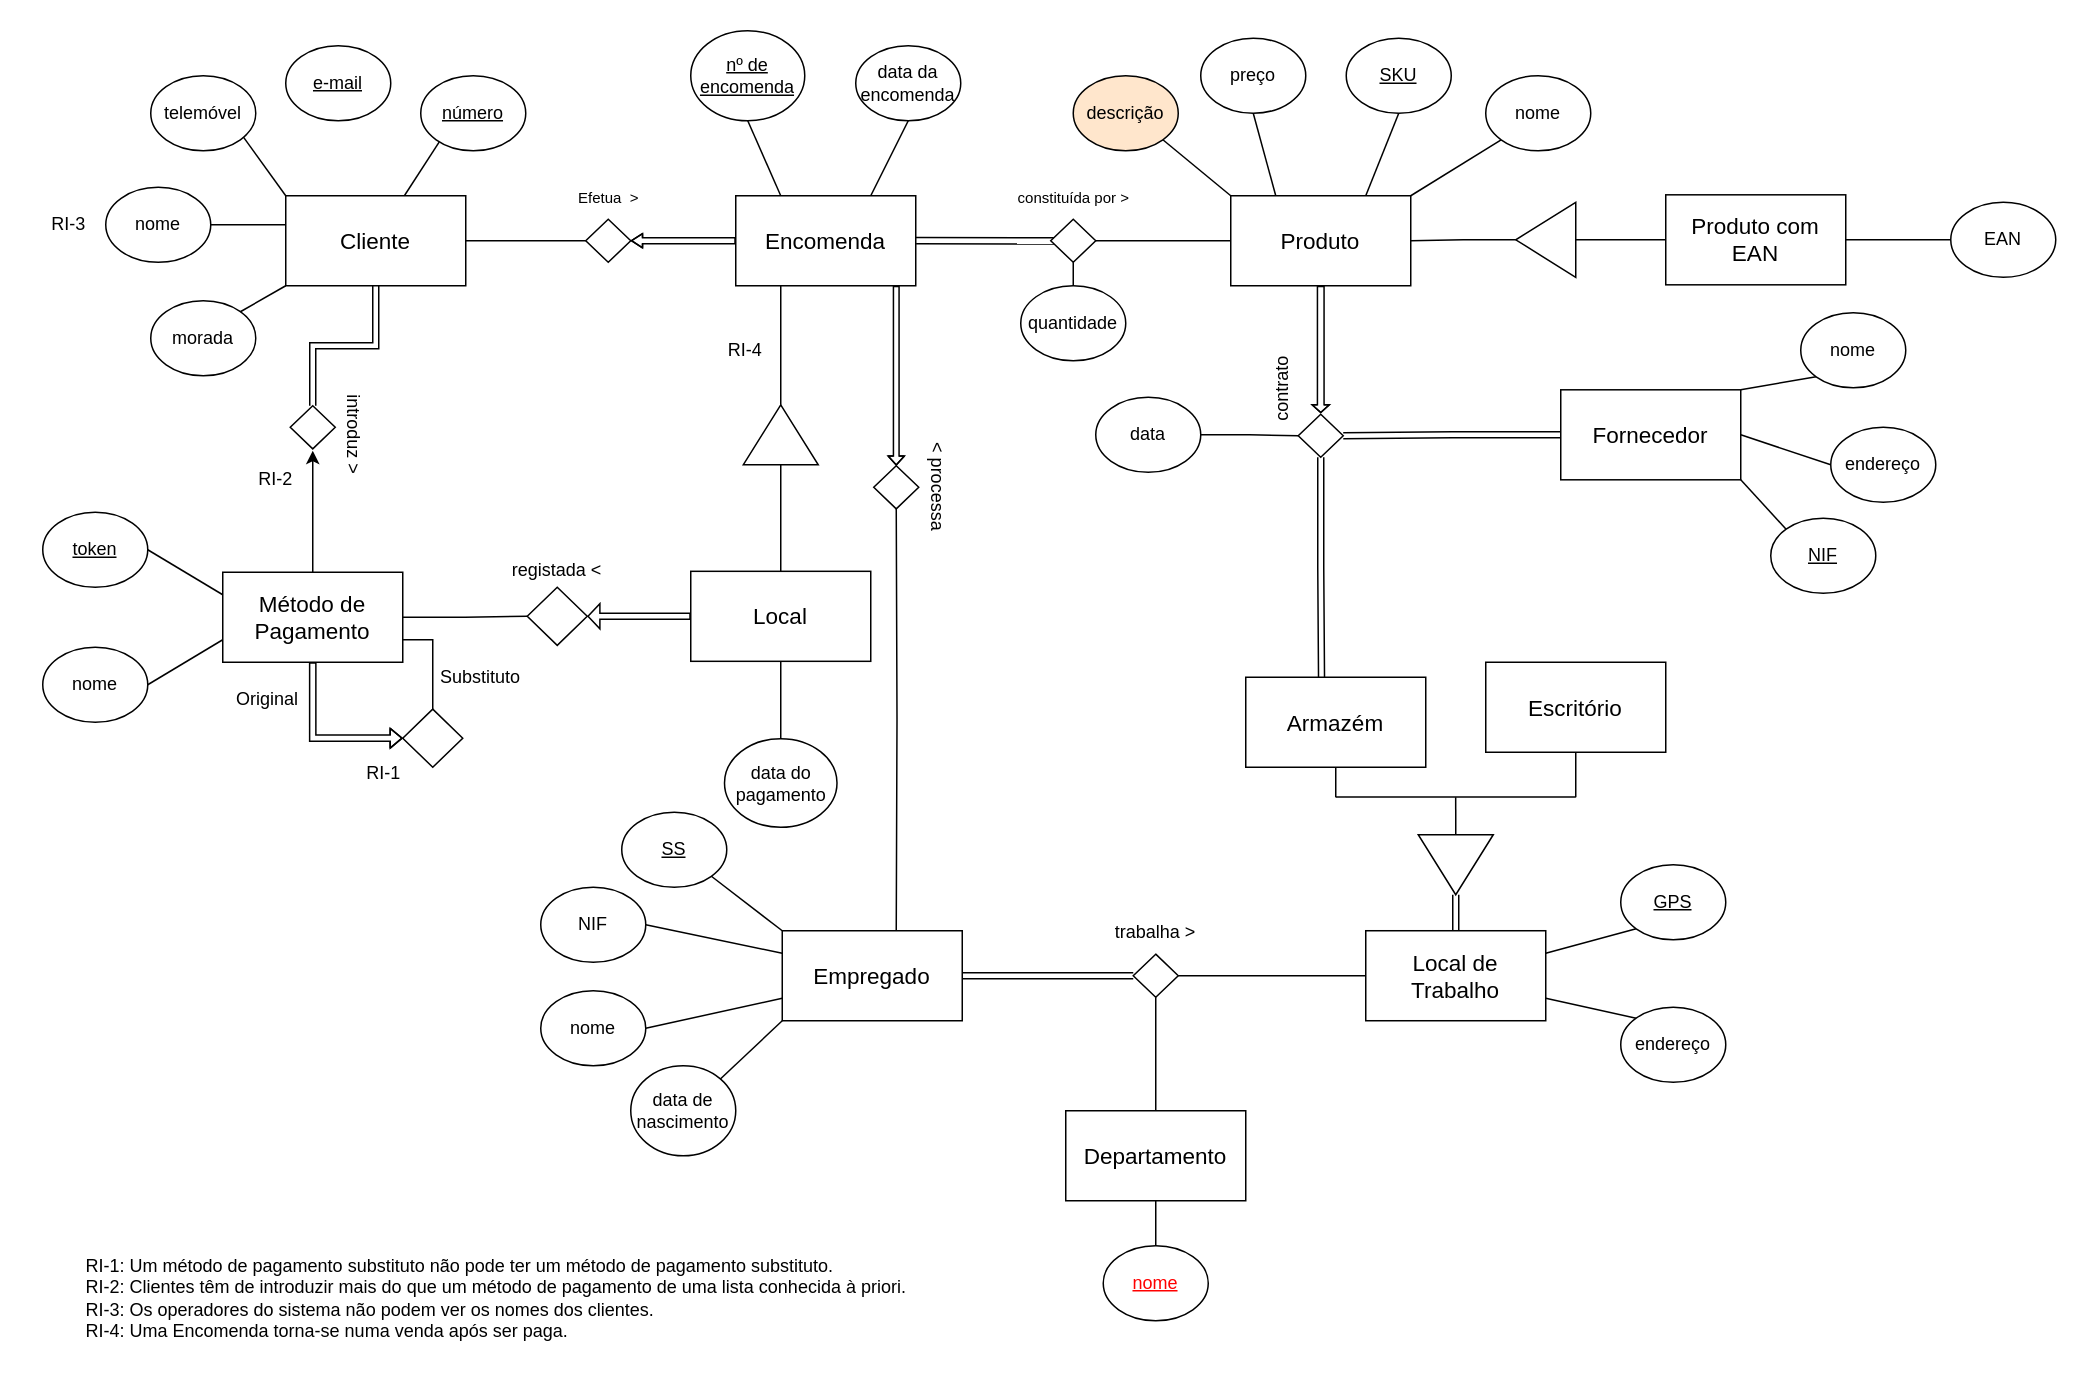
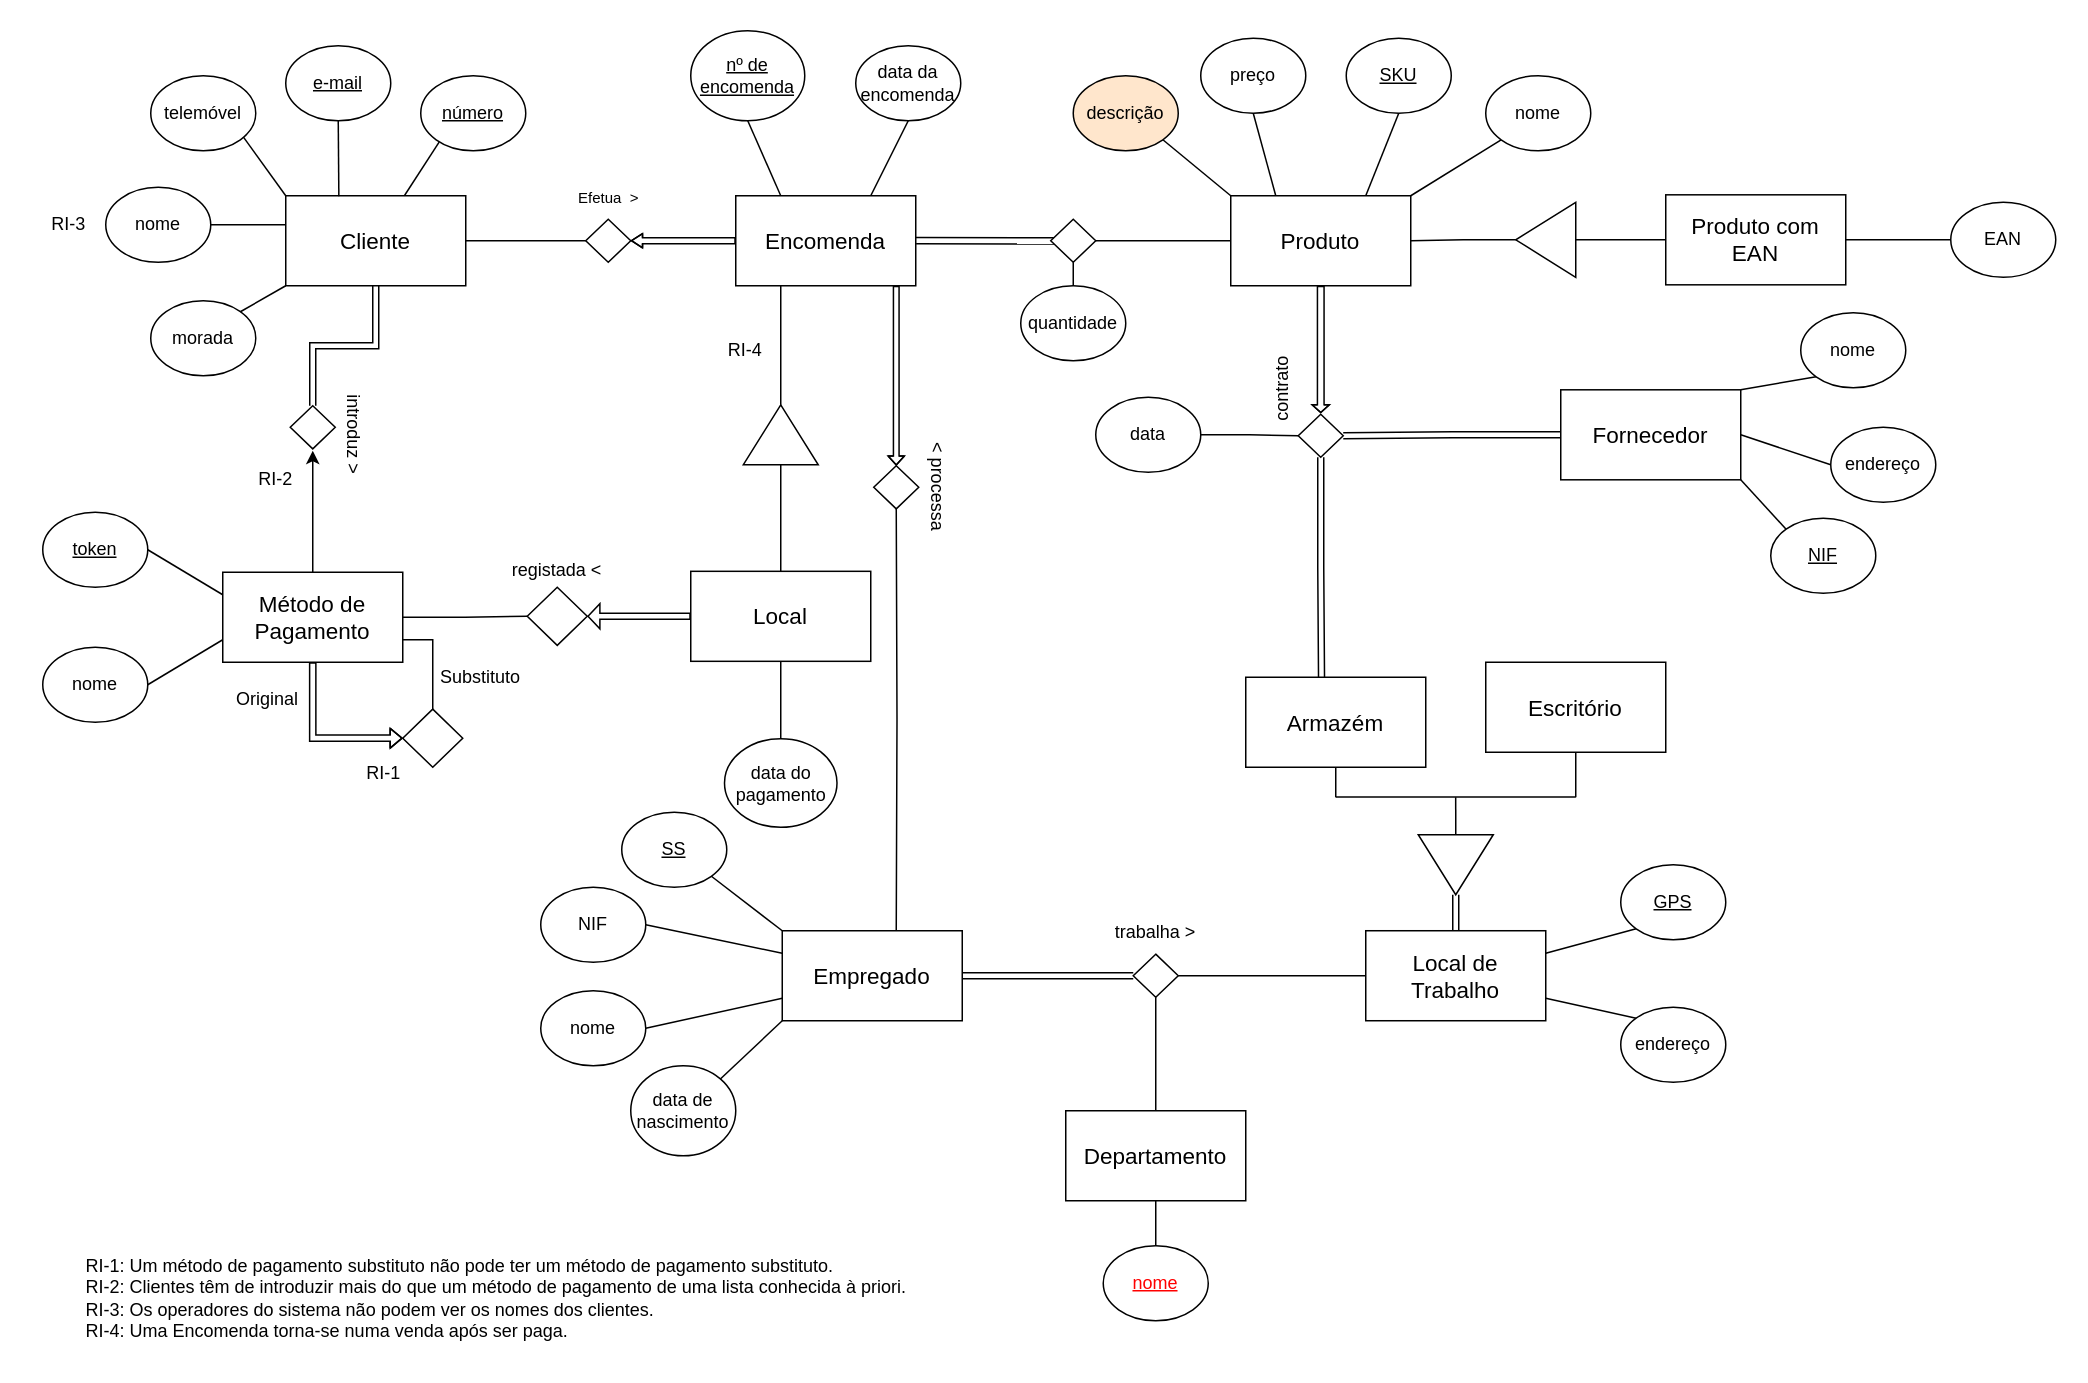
edge "e-mail" -- "Cliente": added
node "constituída por >": removed
